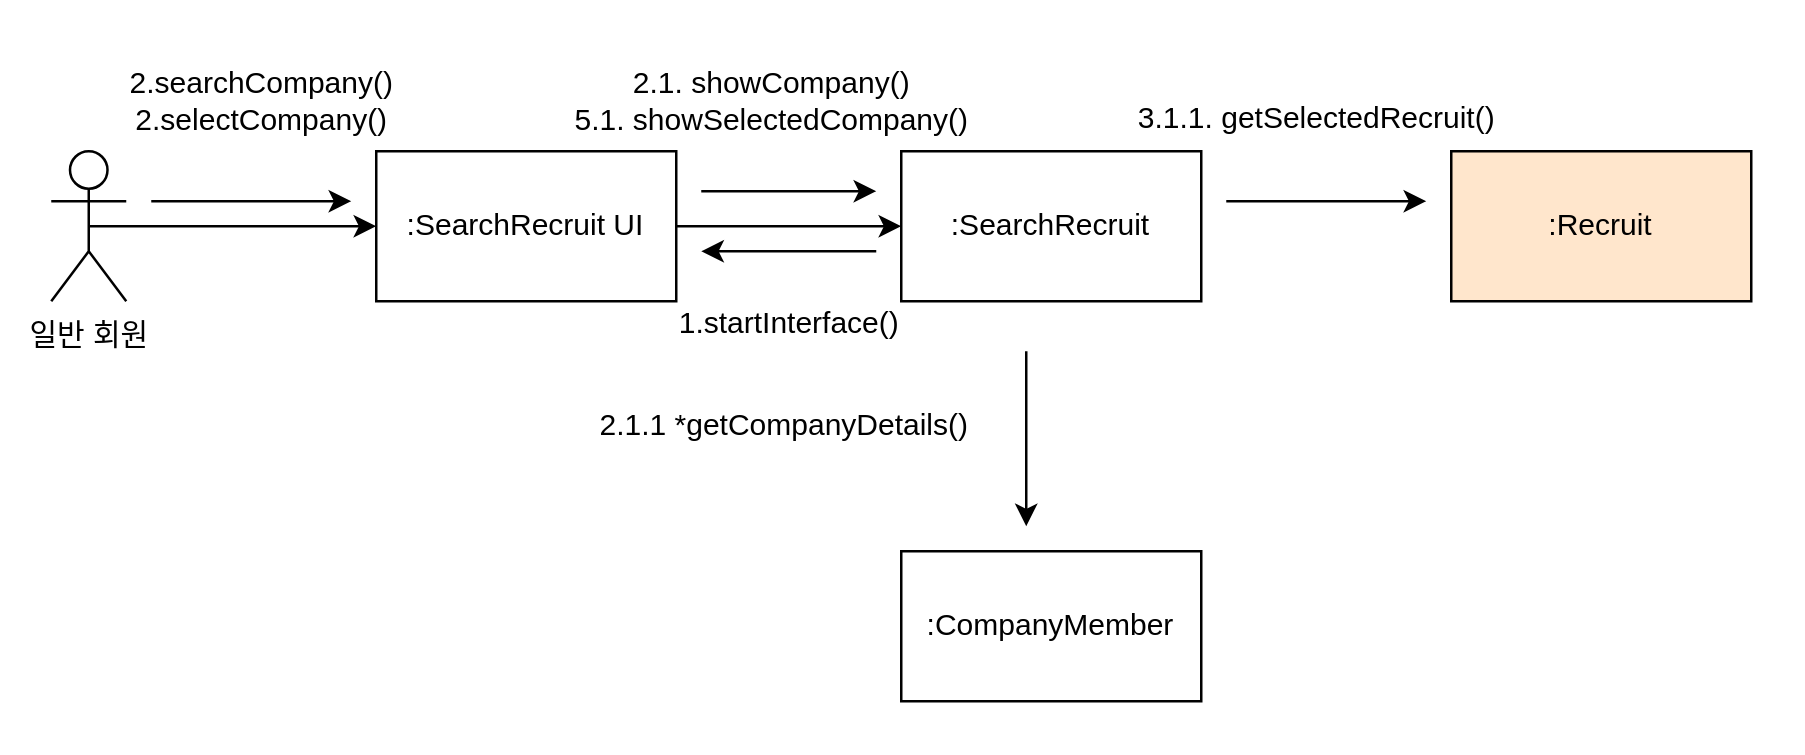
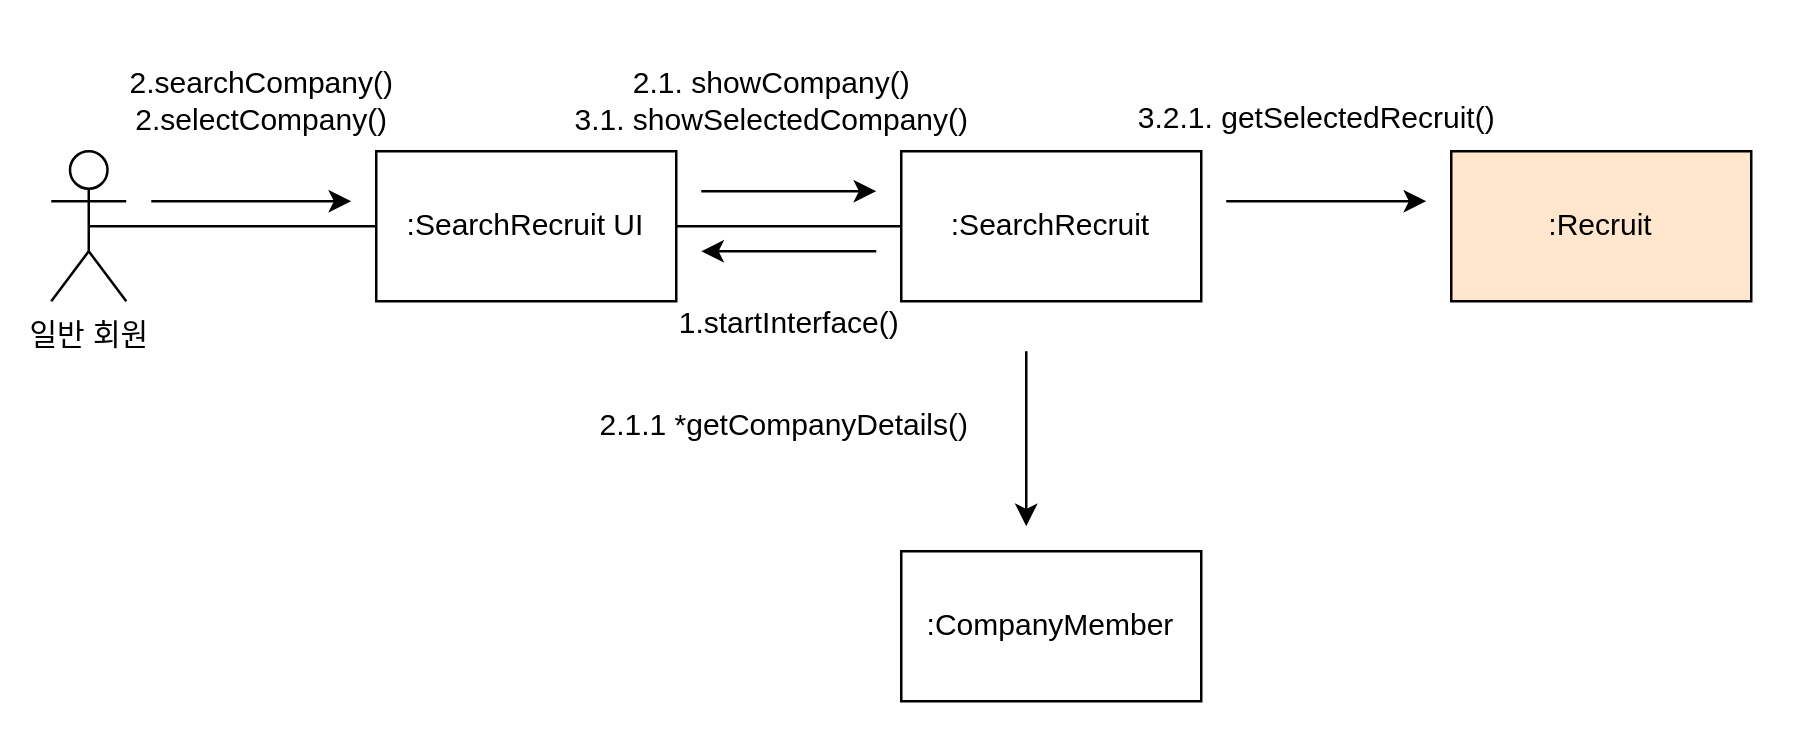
node "2.1. showCompany() 5.1. showSelectedCompany()": label "2.1. showCompany() 5.1. showSelectedCompany()" -> "2.1. showCompany() 3.1. showSelectedCompany()"
node "3.1.1. getSelectedRecruit()": label "3.1.1. getSelectedRecruit()" -> "3.2.1. getSelectedRecruit()"
edge "일반 회원" -> ":SearchRecruit UI": arrowhead classic -> none
edge ":SearchRecruit UI" -> ":SearchRecruit": arrowhead classic -> none
